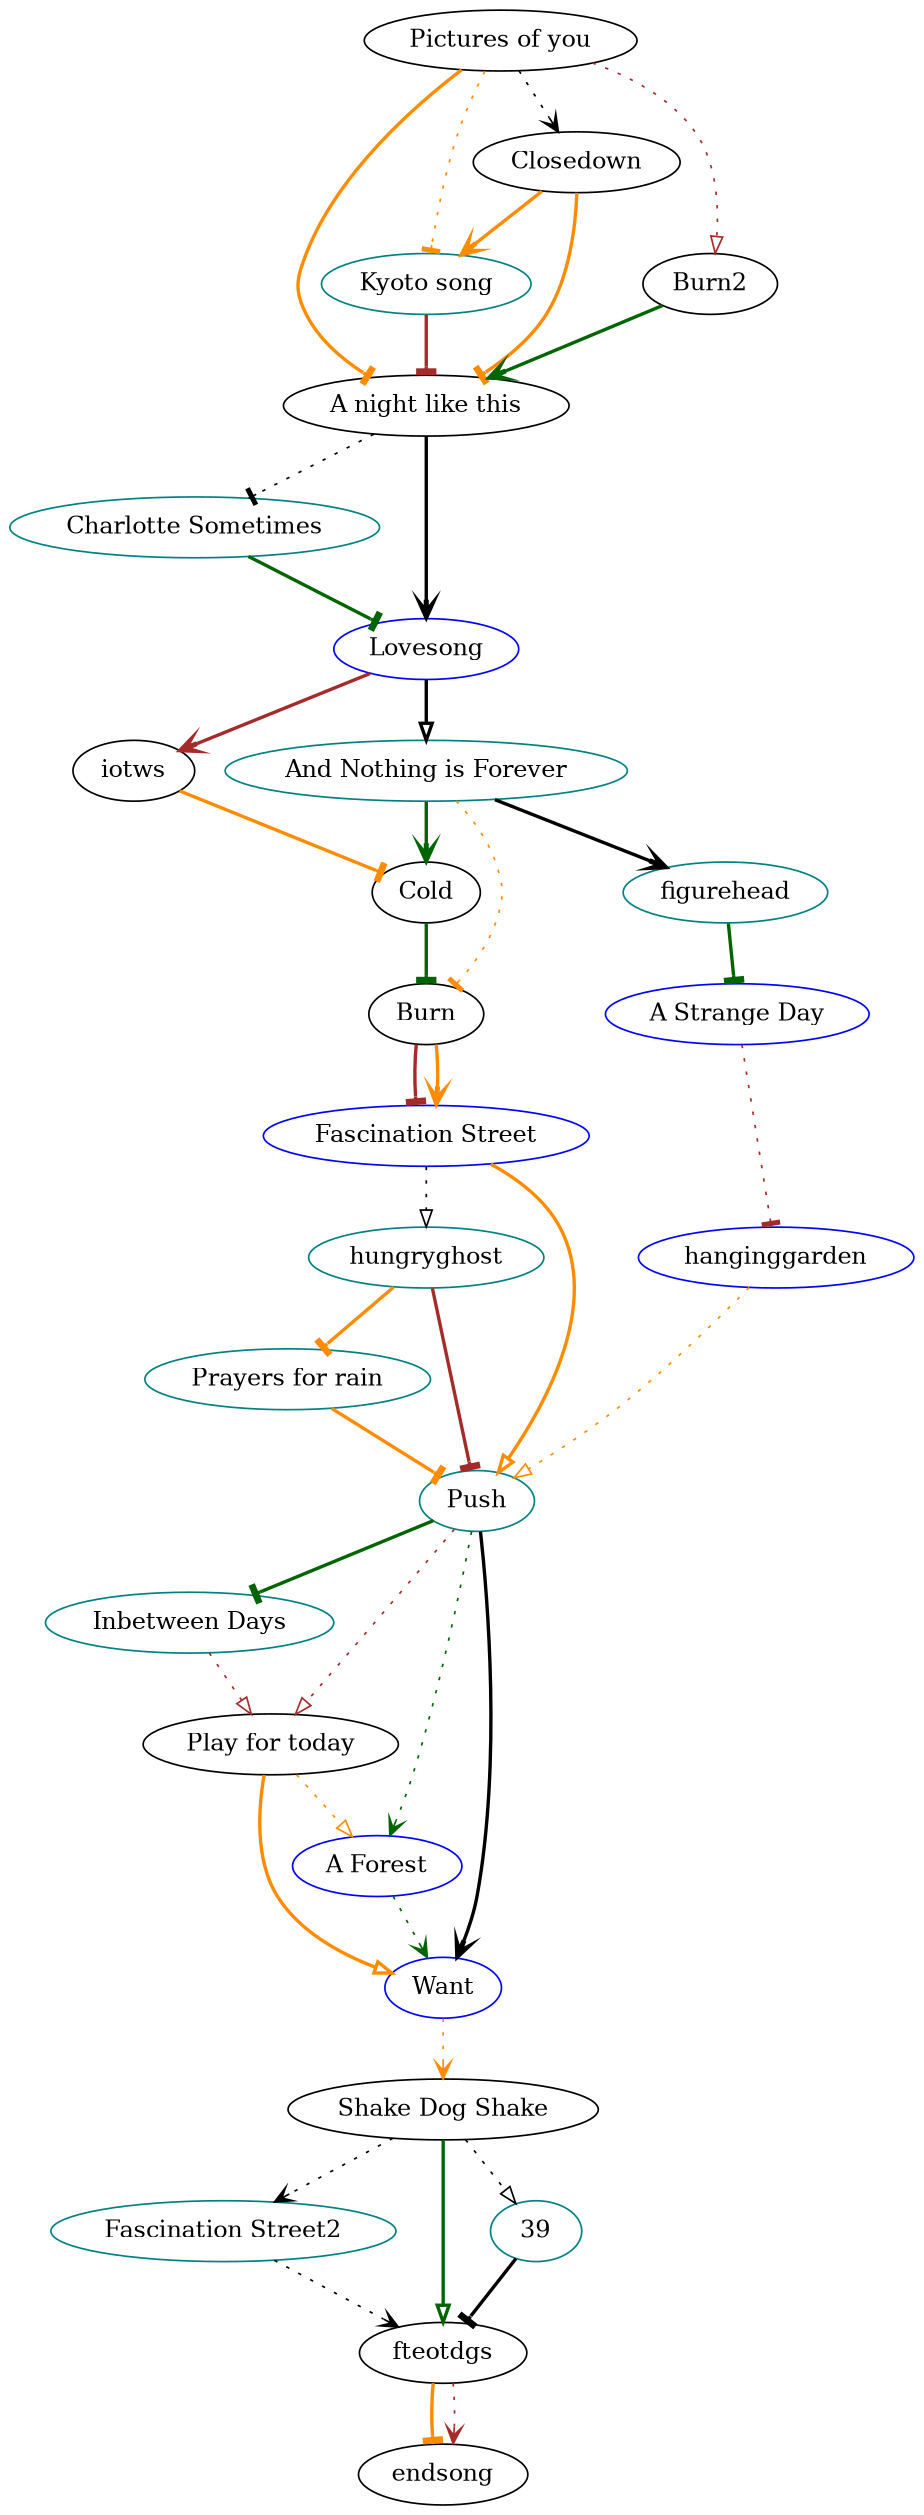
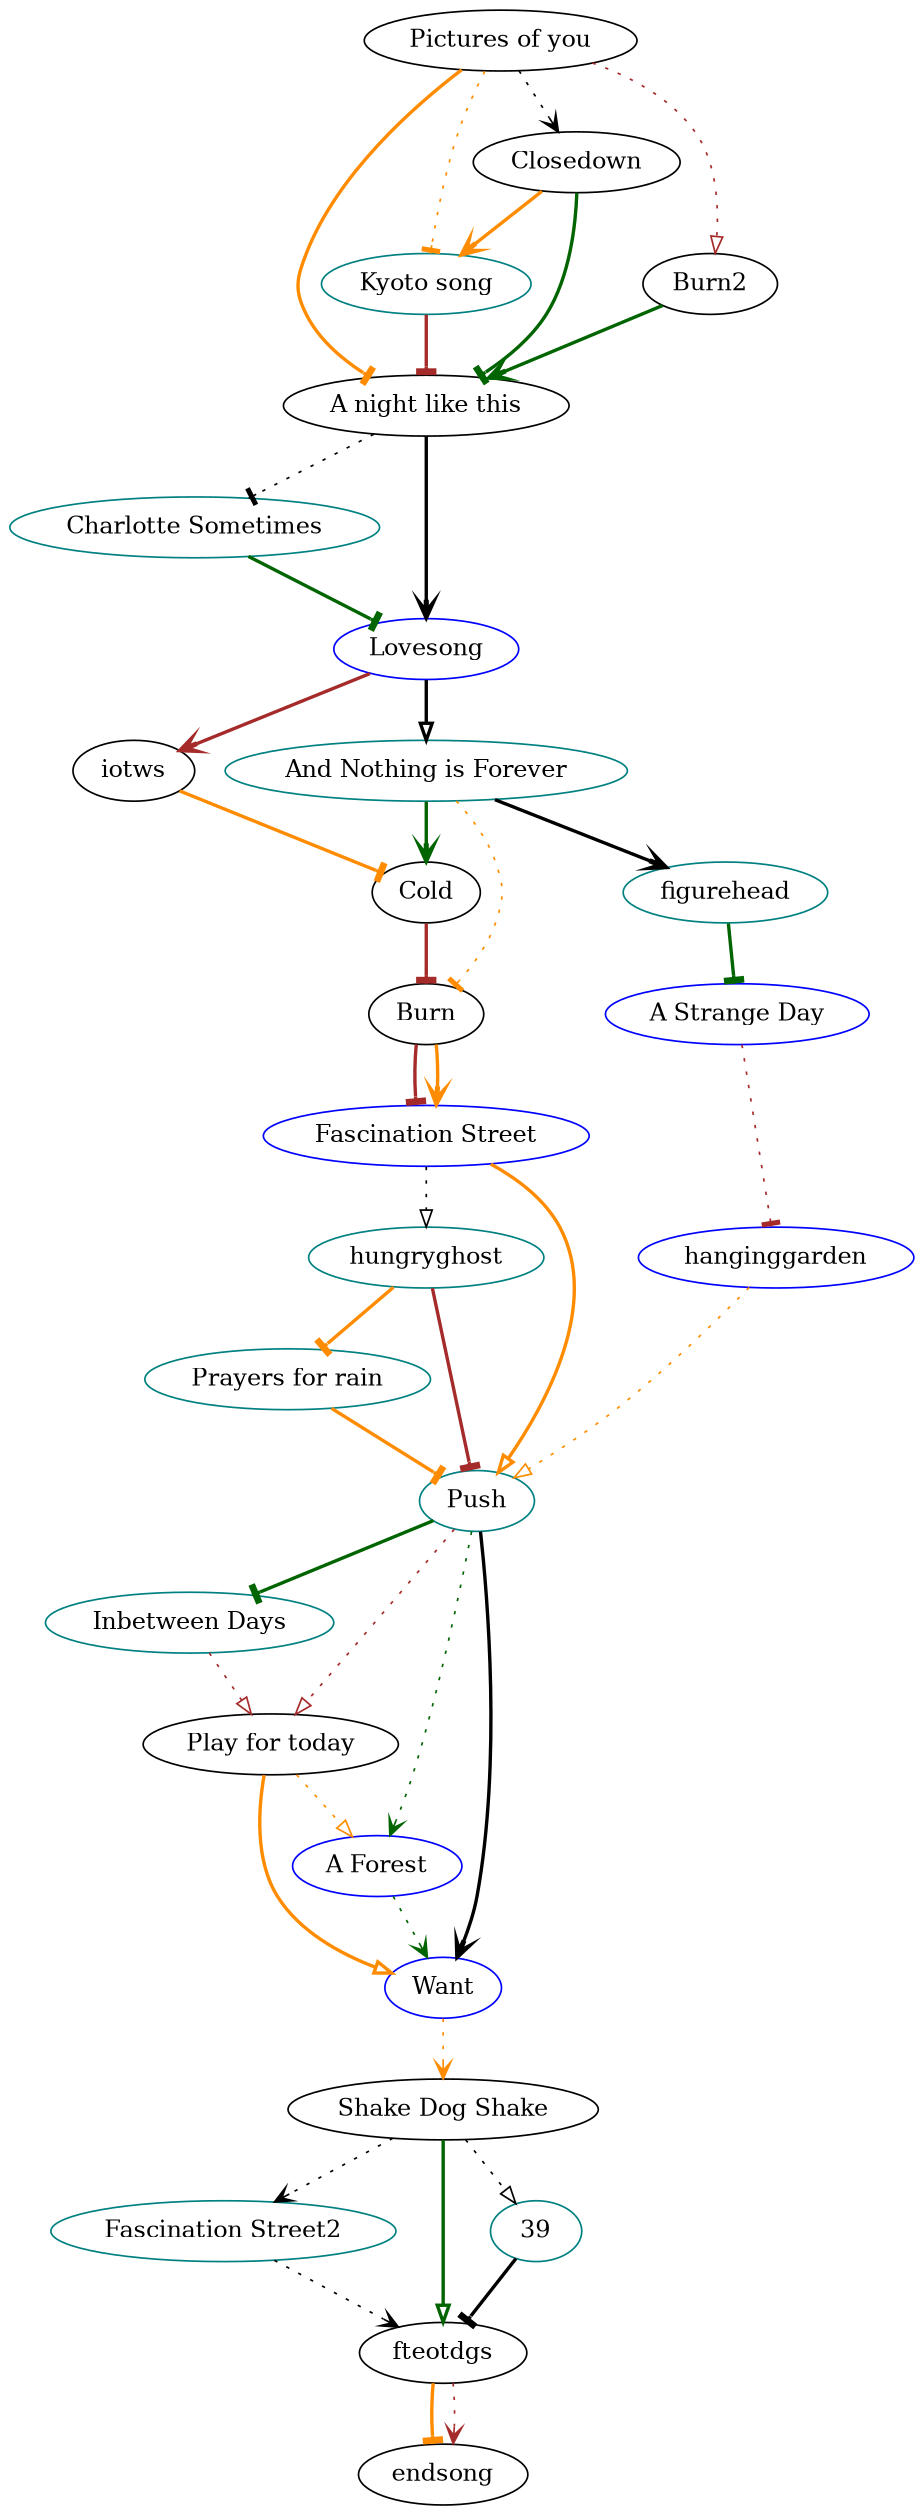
edge "Closedown" -> "A night like this": color darkorange -> darkgreen
edge "Cold" -> "Burn": color darkgreen -> brown
